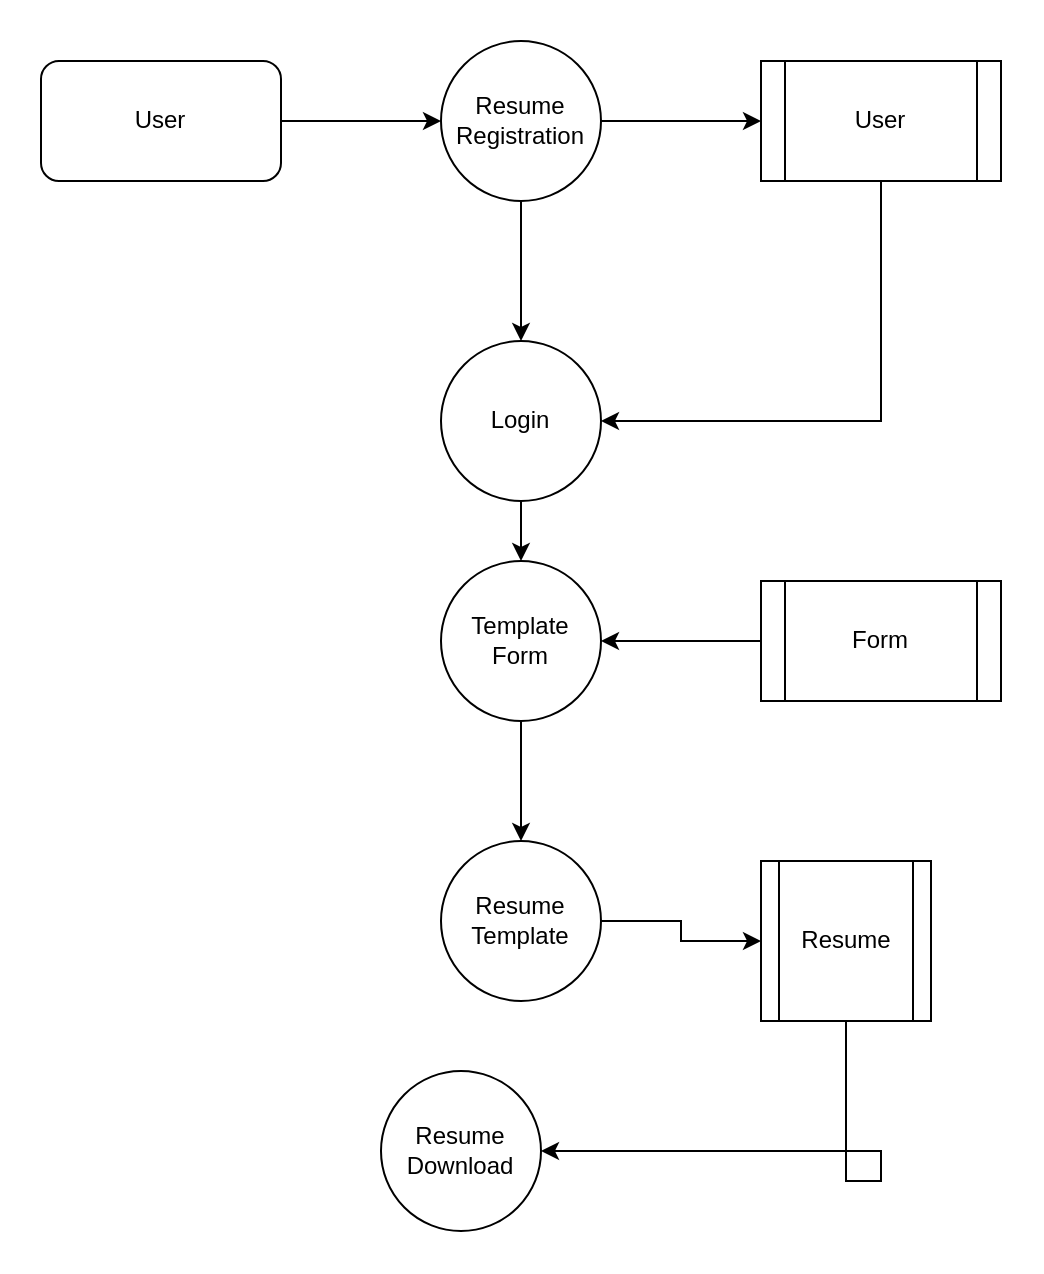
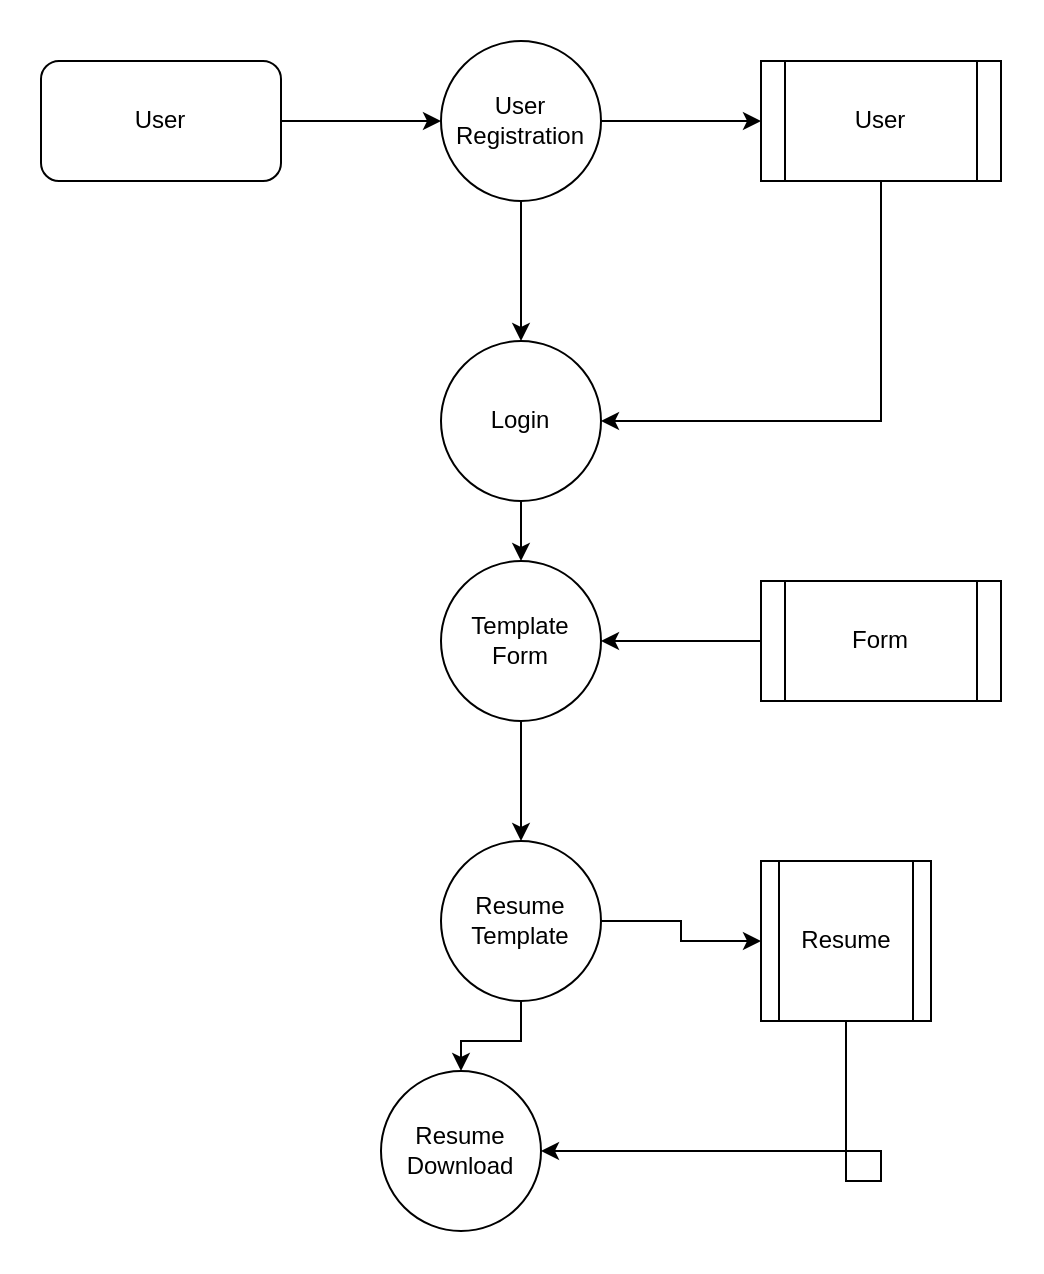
node "Resume Registration": label "Resume Registration" -> "User Registration"
edge "Resume Template" -> "Resume Download": added
